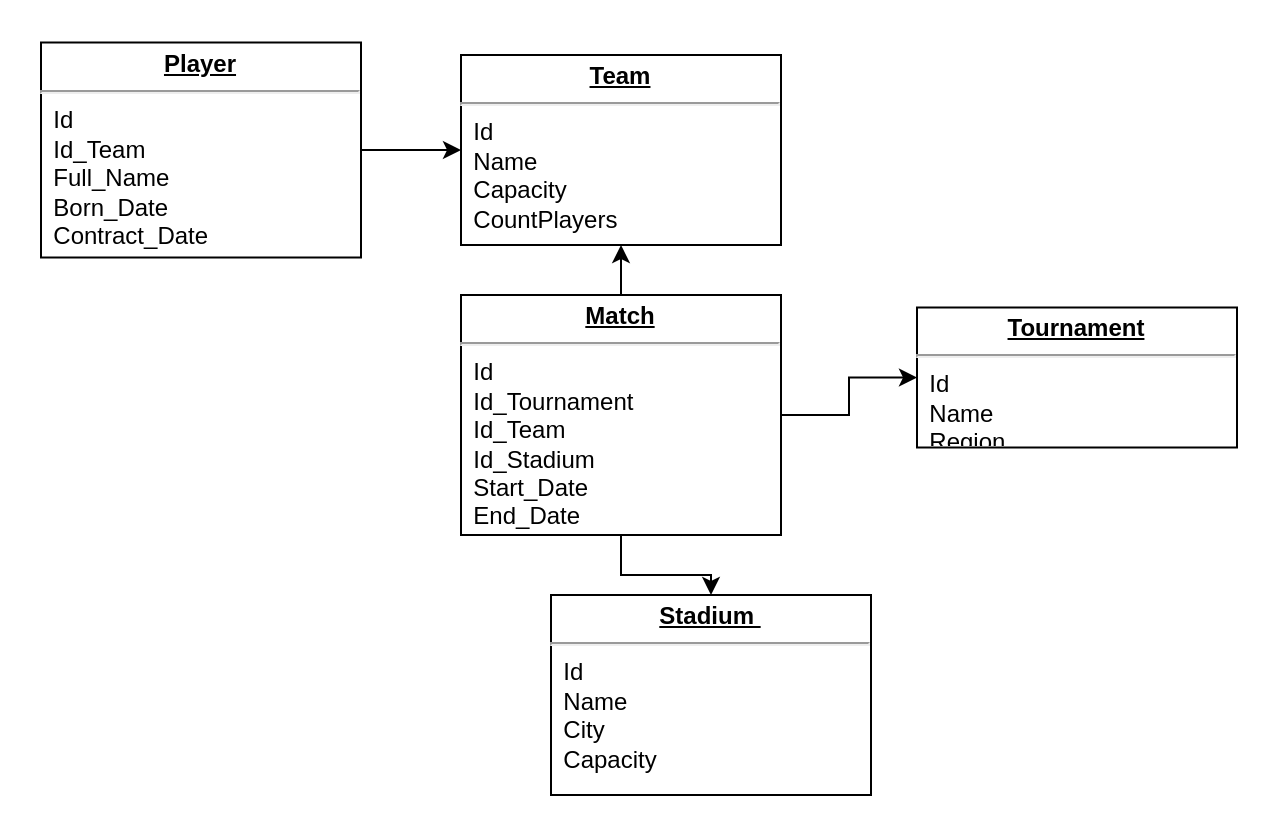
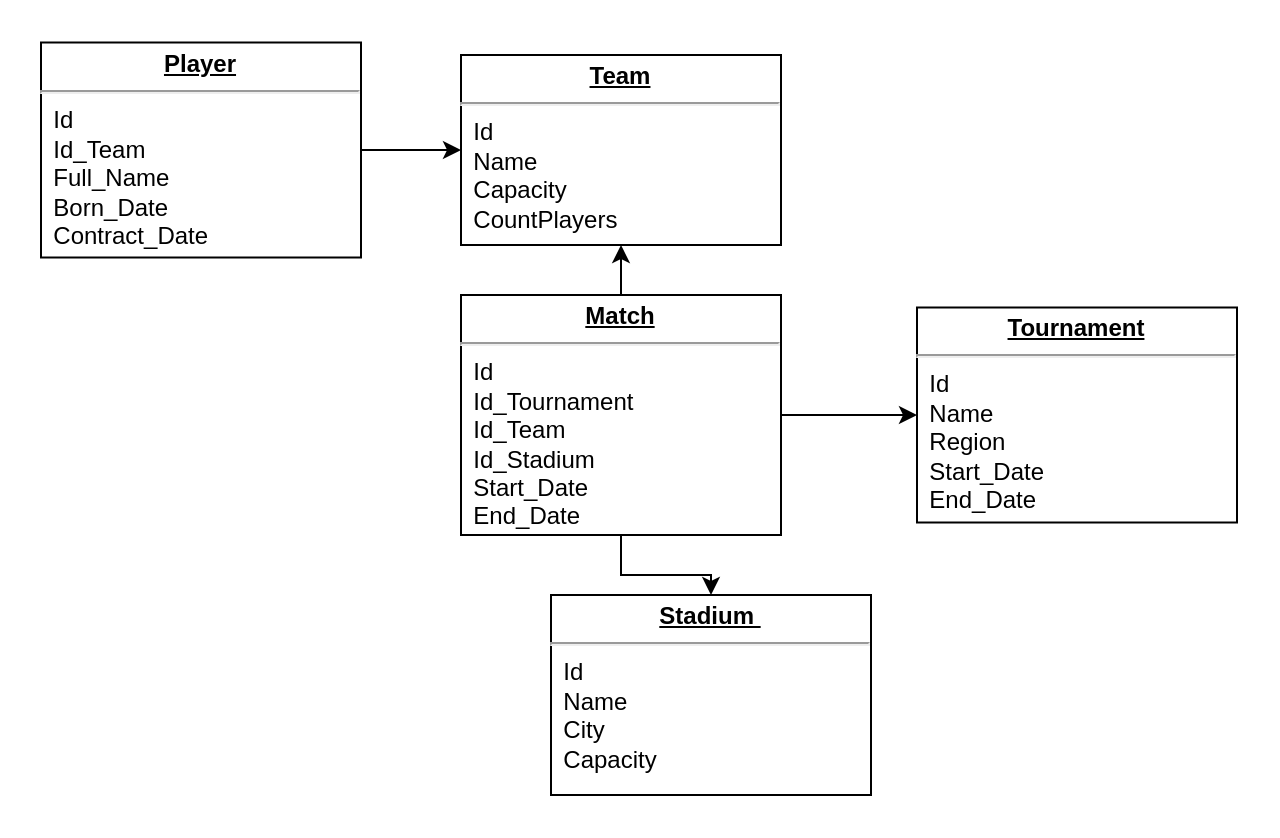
node "Tournament Id Name Region Start_Date End_Date": size 320x140 -> 320x215
